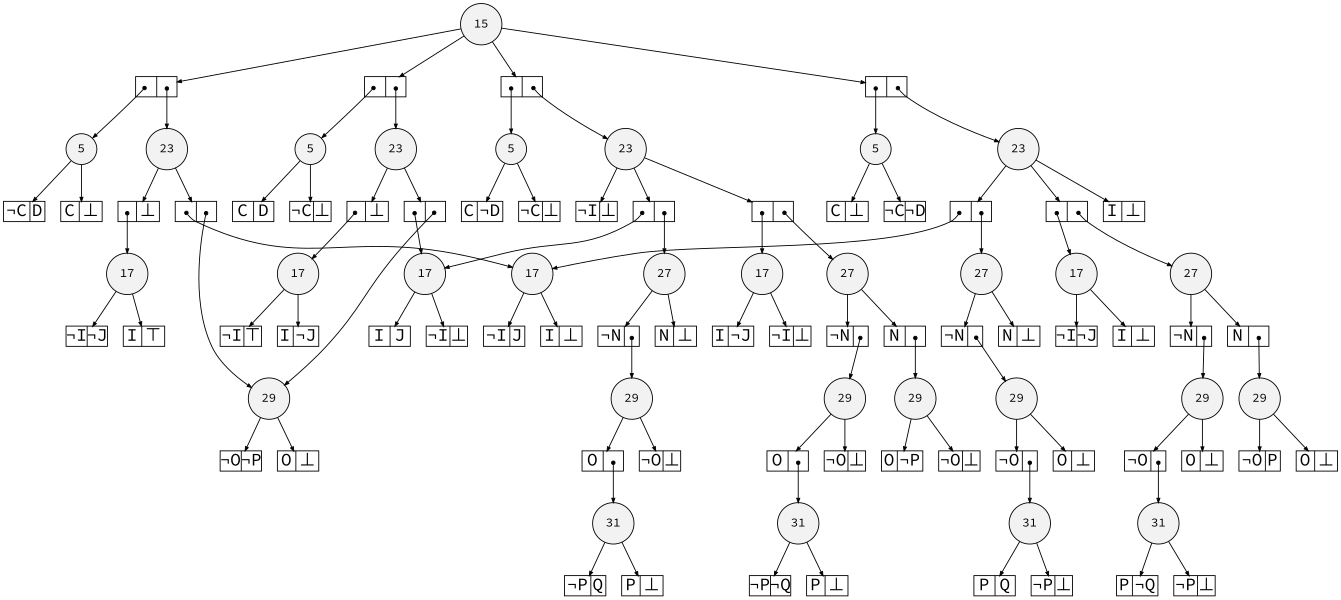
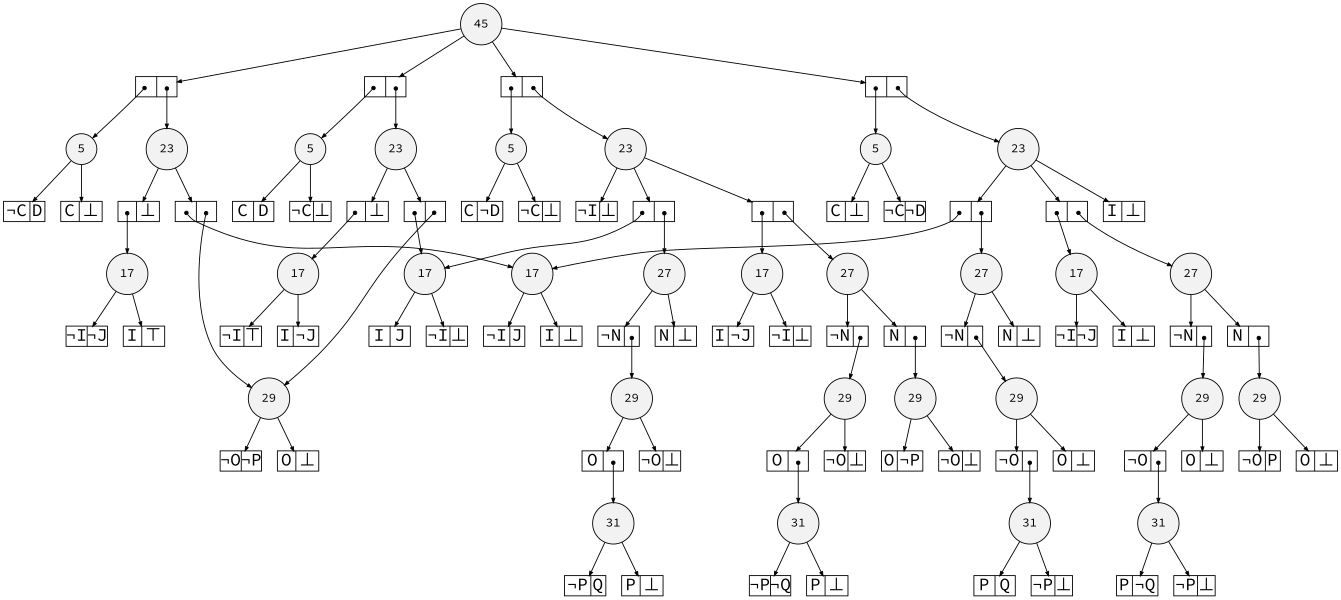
node "15": label "15" -> "45"
